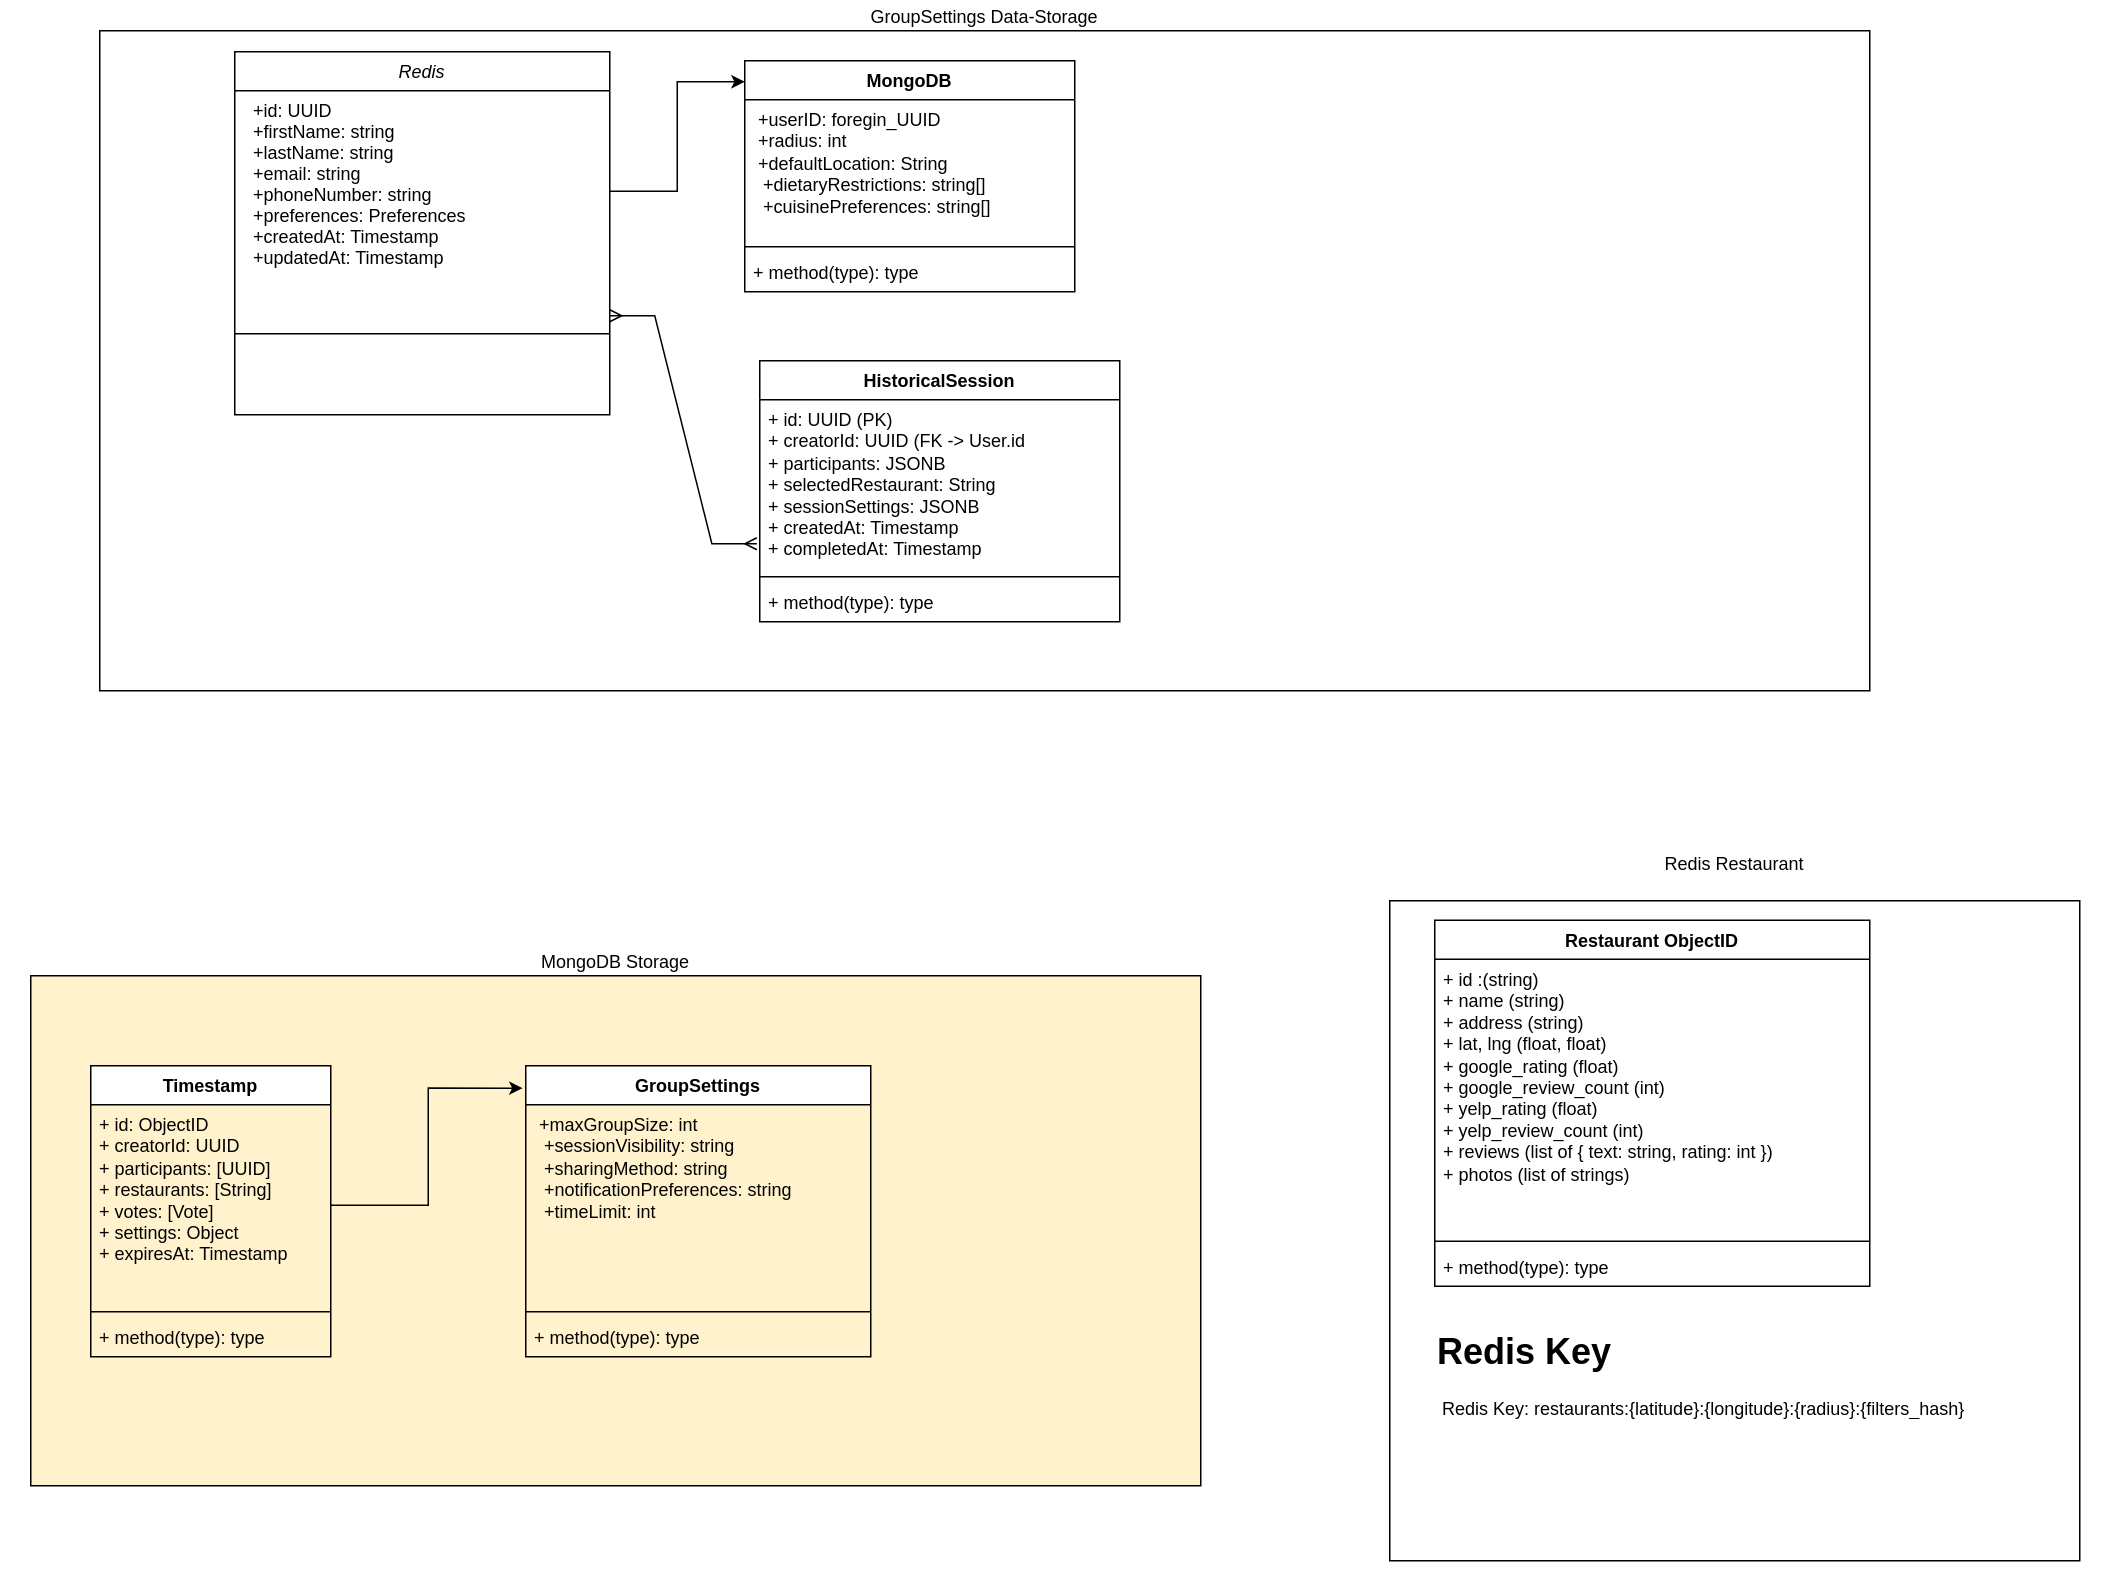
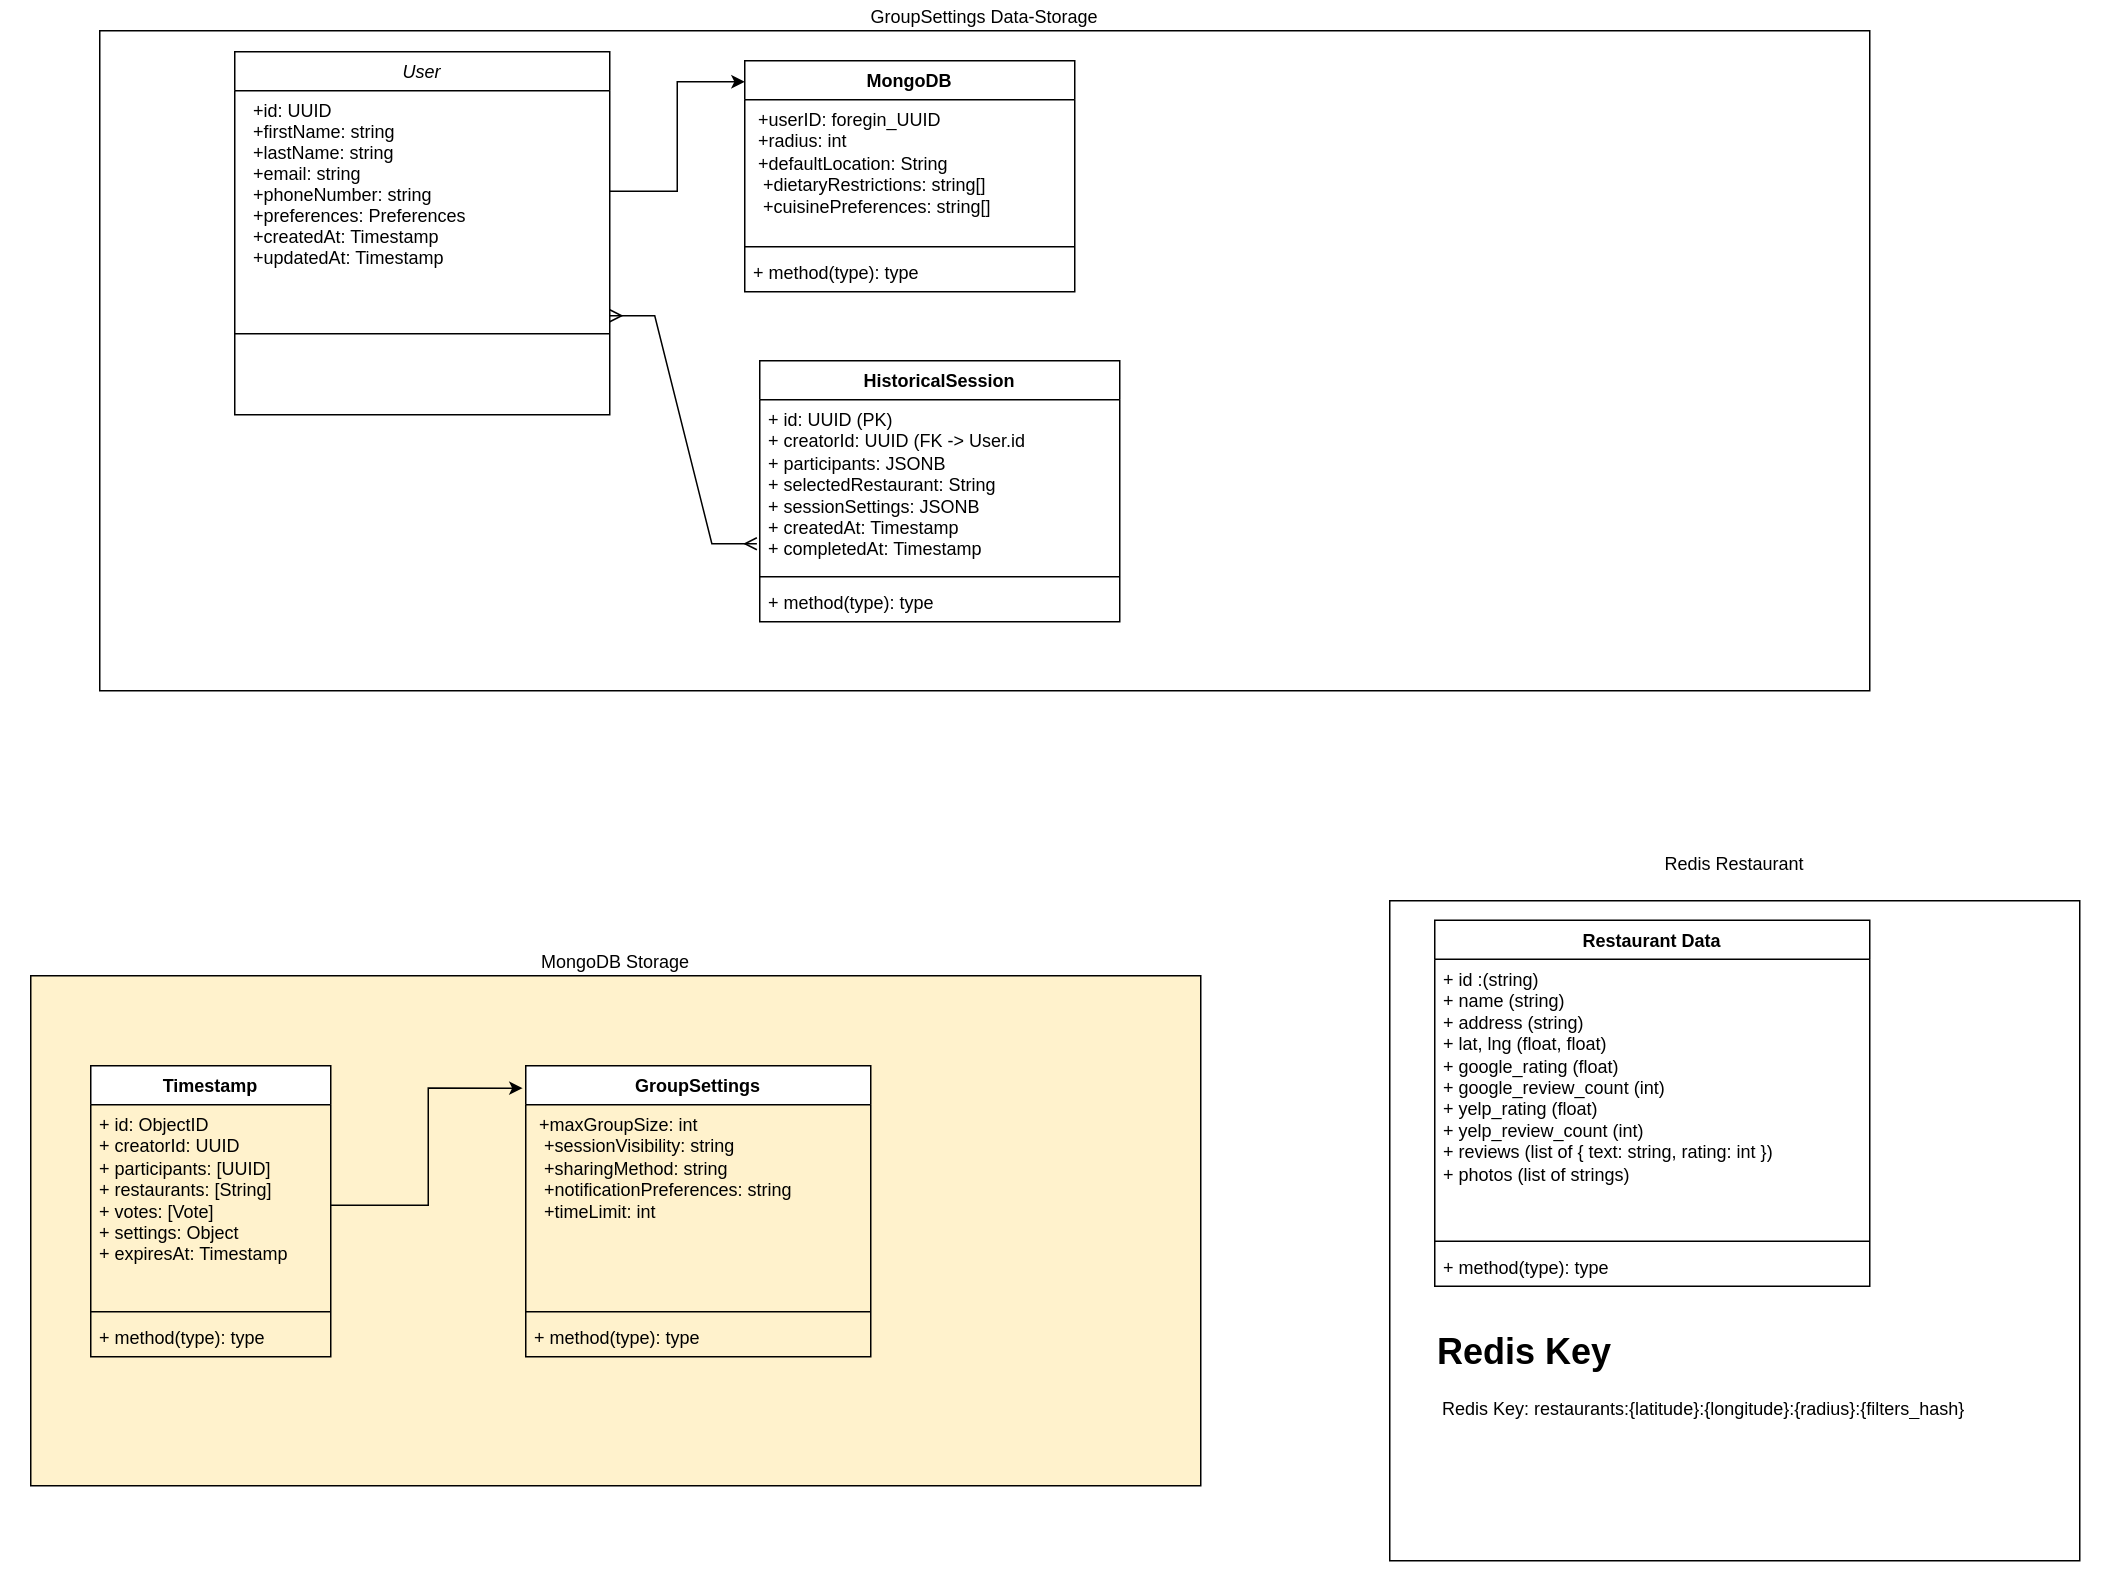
node "Redis": label "Redis" -> "User"
node "Restaurant ObjectID": label "Restaurant ObjectID" -> "Restaurant Data"
